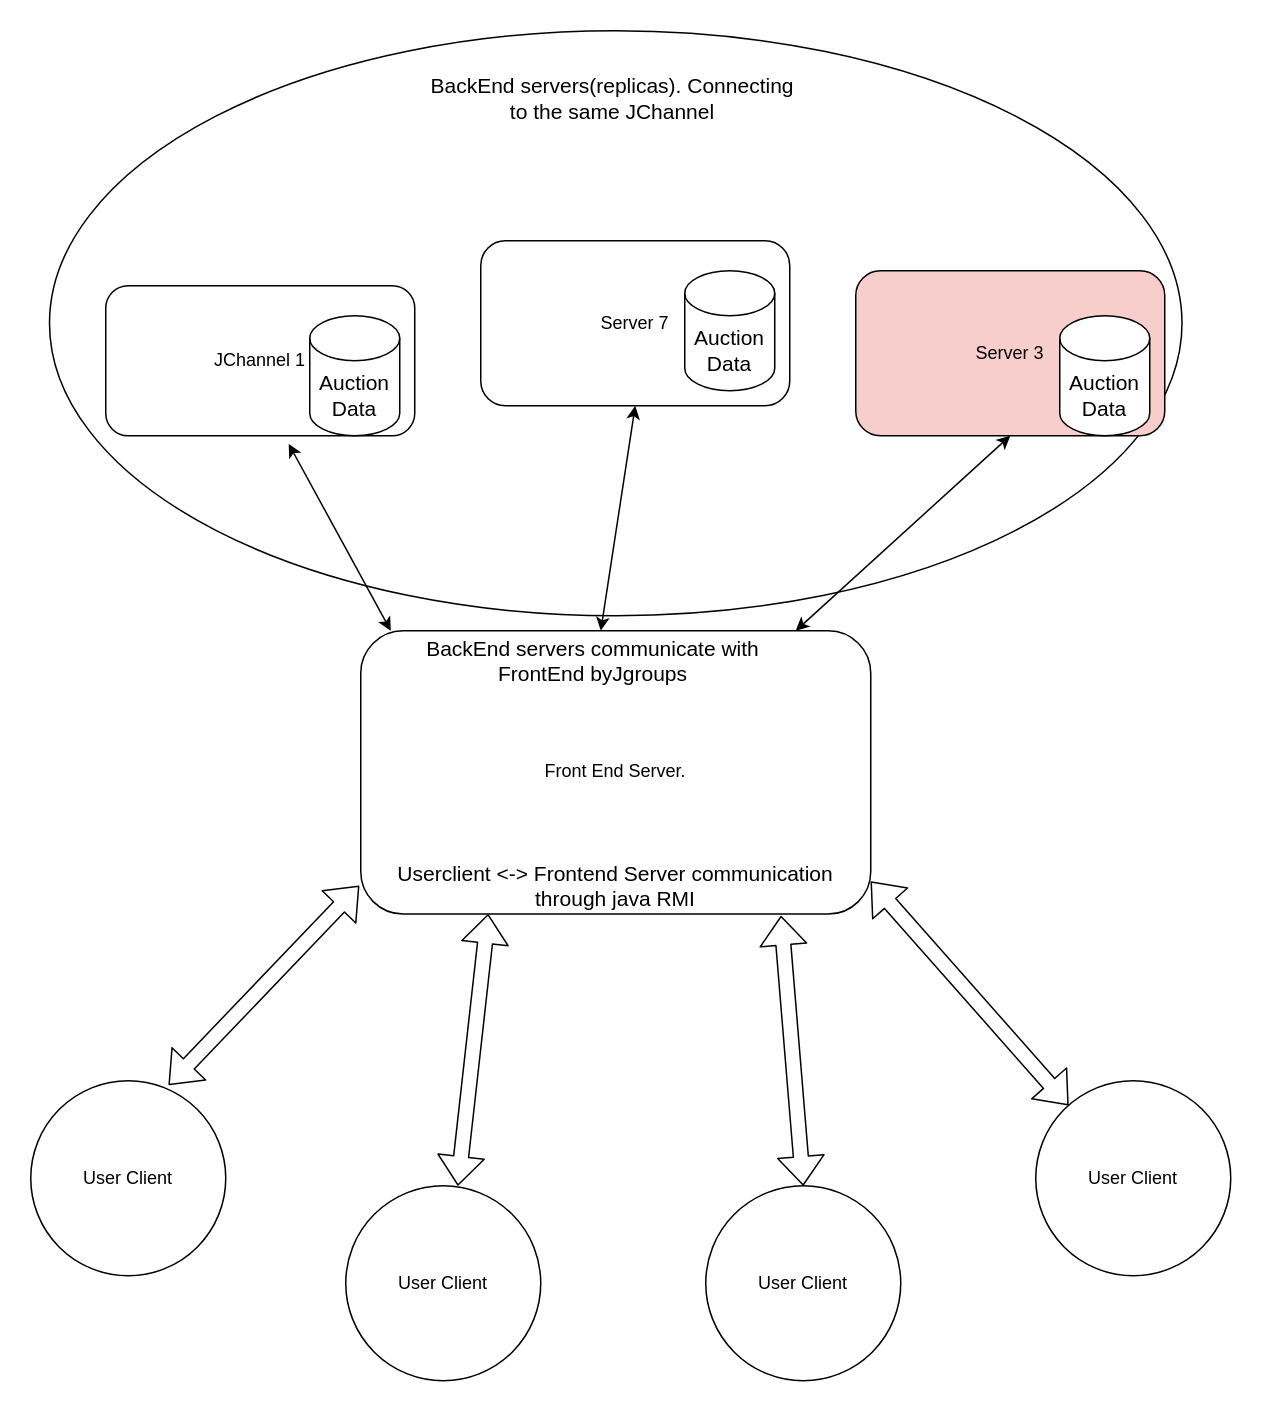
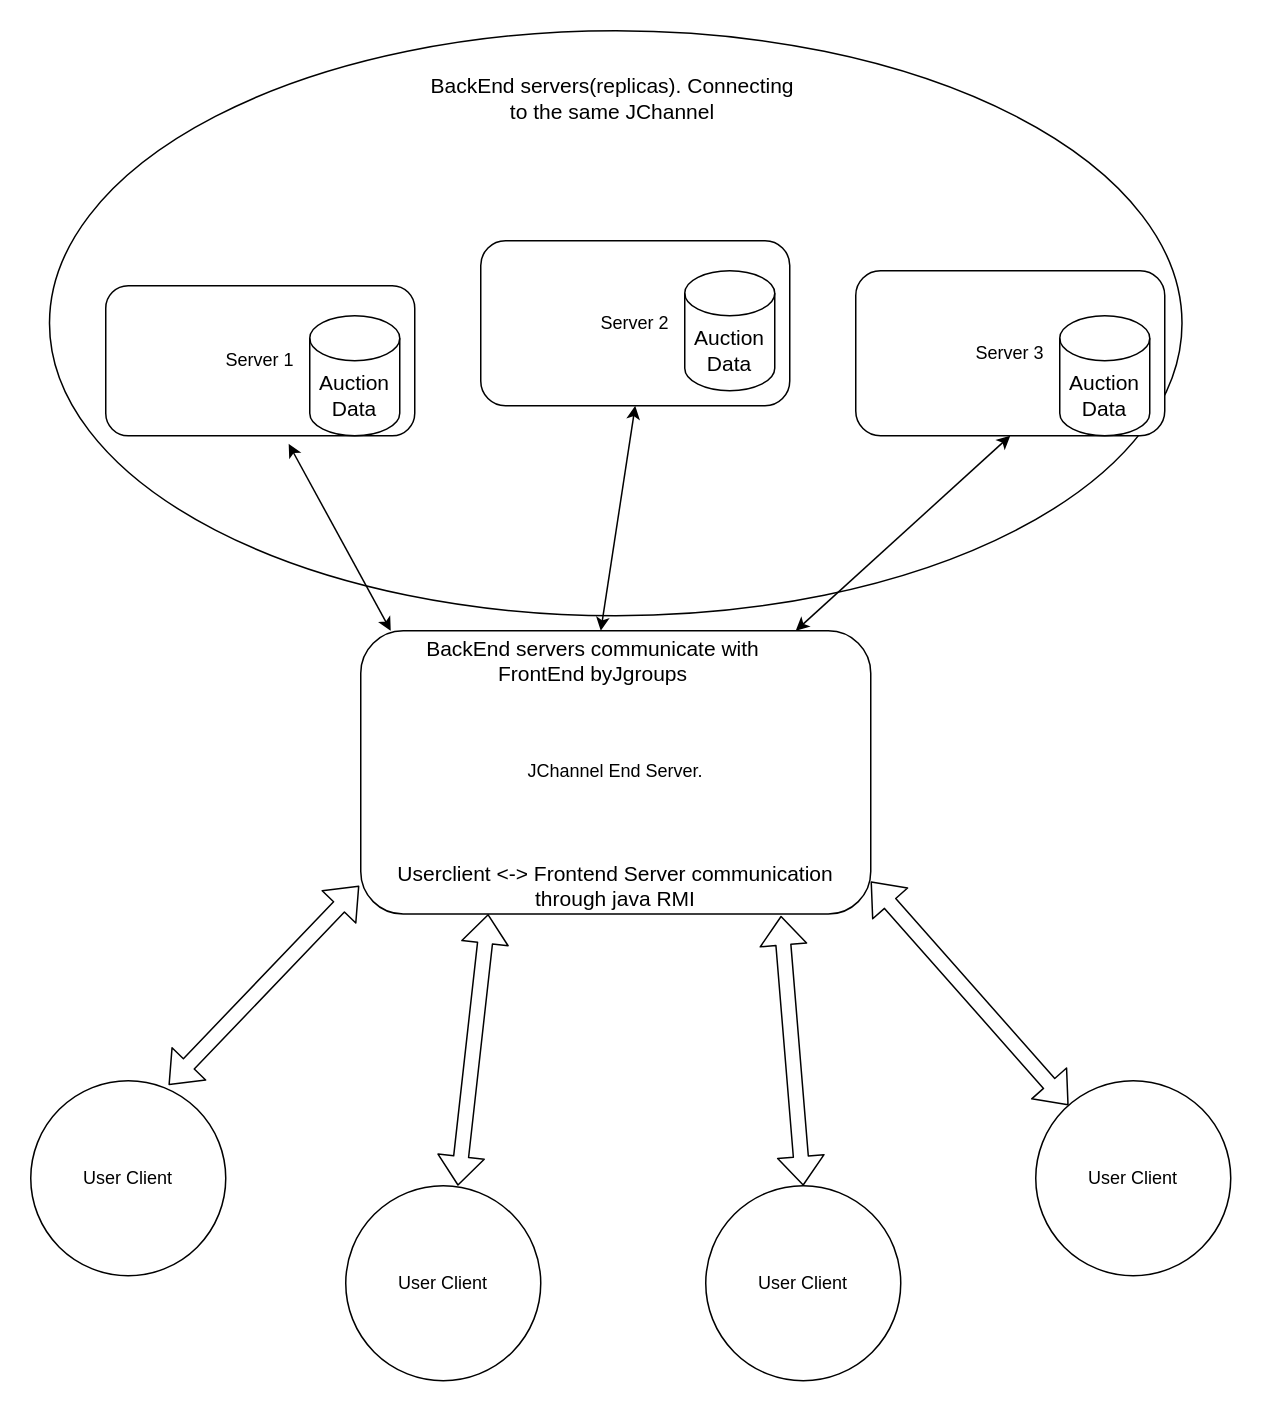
node "Server 7": label "Server 7" -> "Server 2"
node "Server 3": fillcolor #f8cecc -> #ffffff
node "JChannel 1": label "JChannel 1" -> "Server 1"
node "Front End Server.": label "Front End Server." -> "JChannel End Server."
